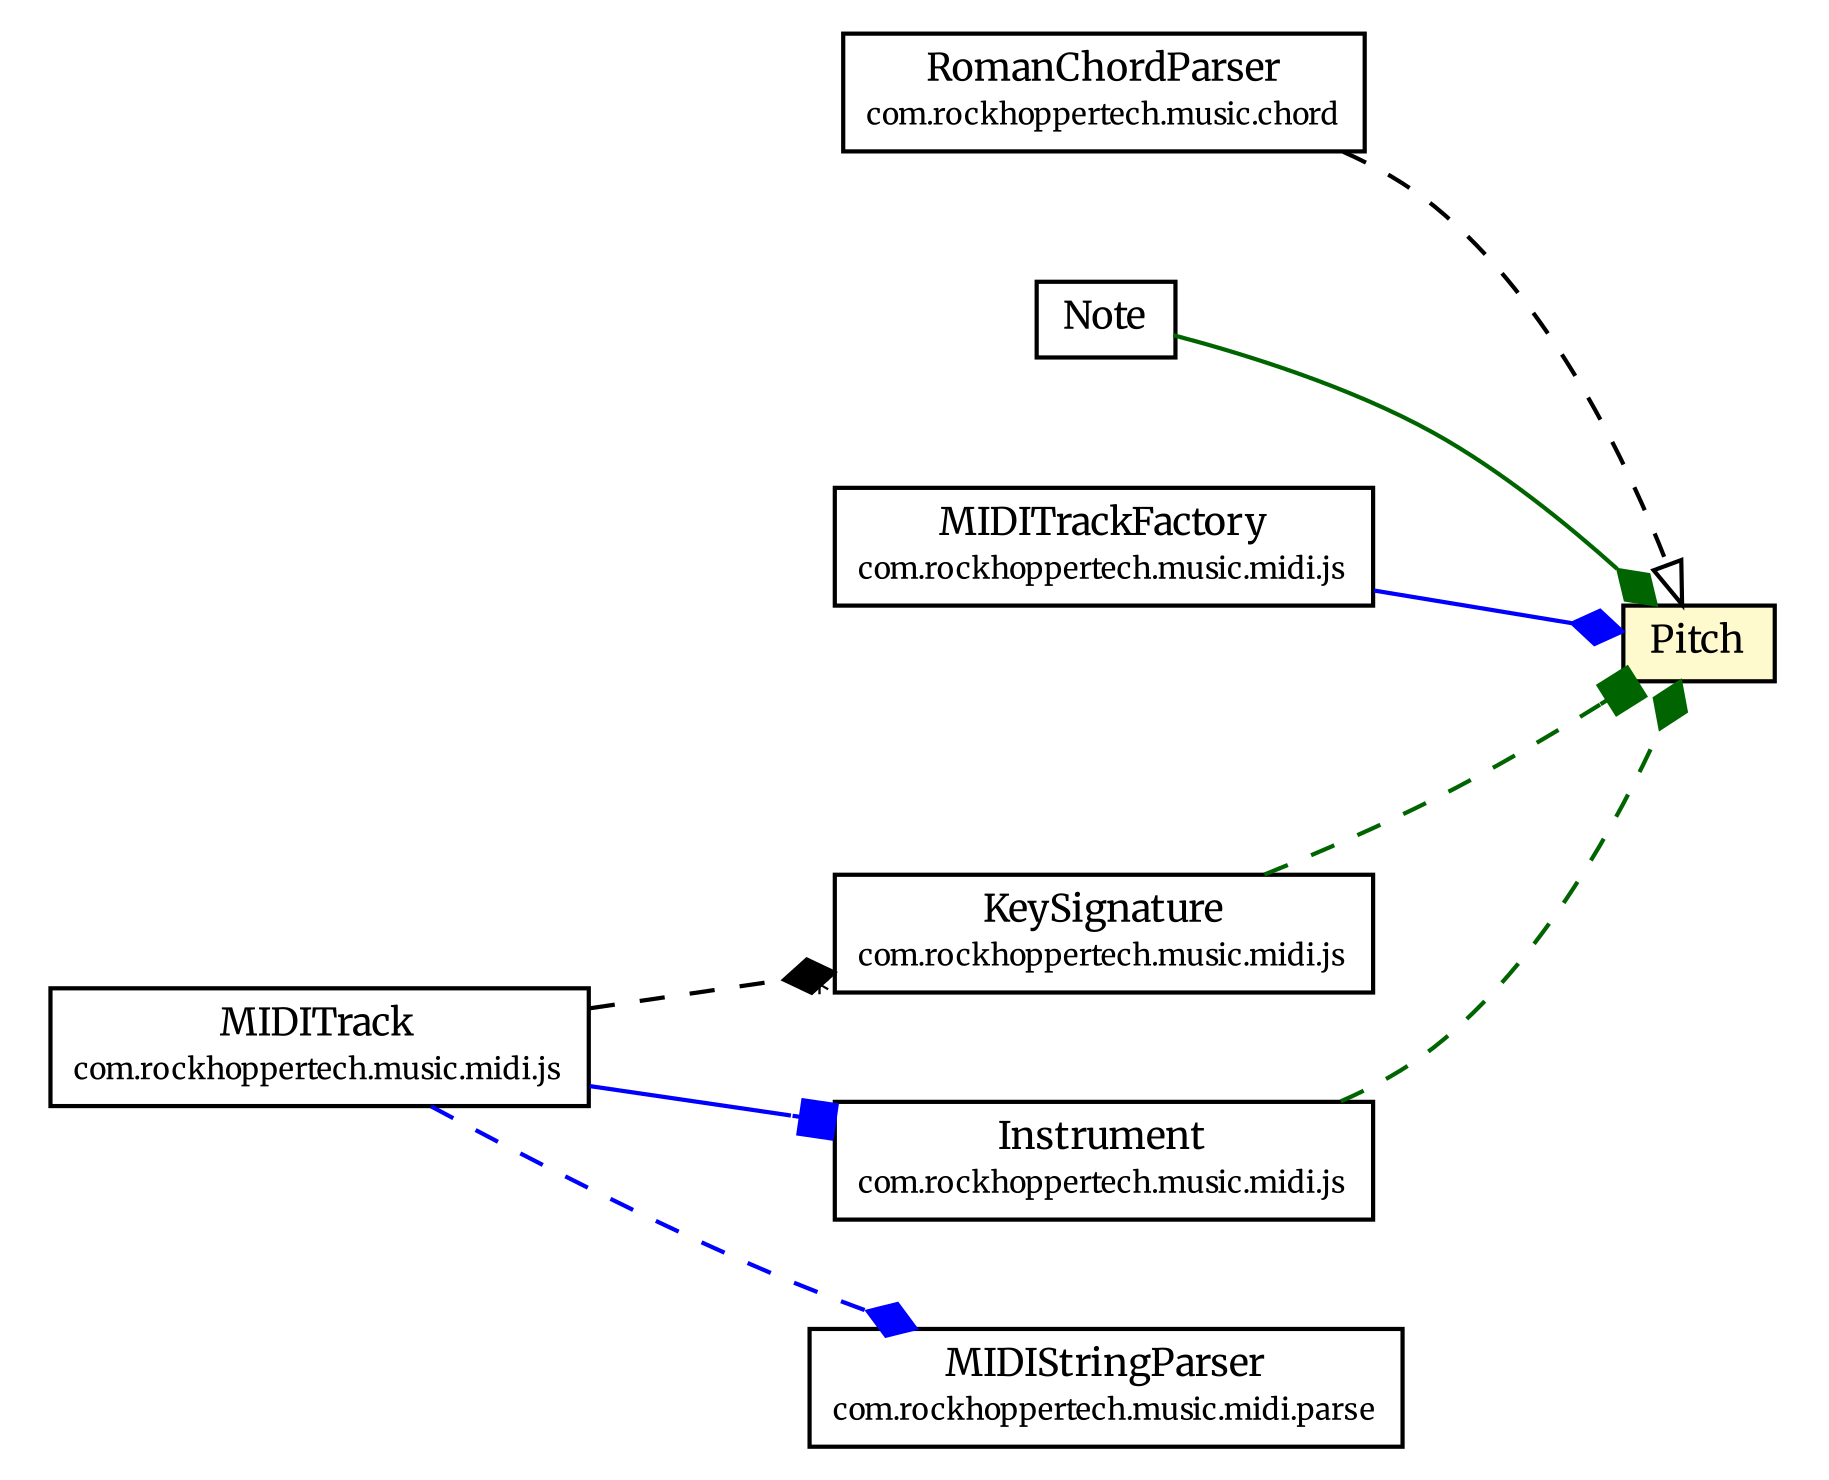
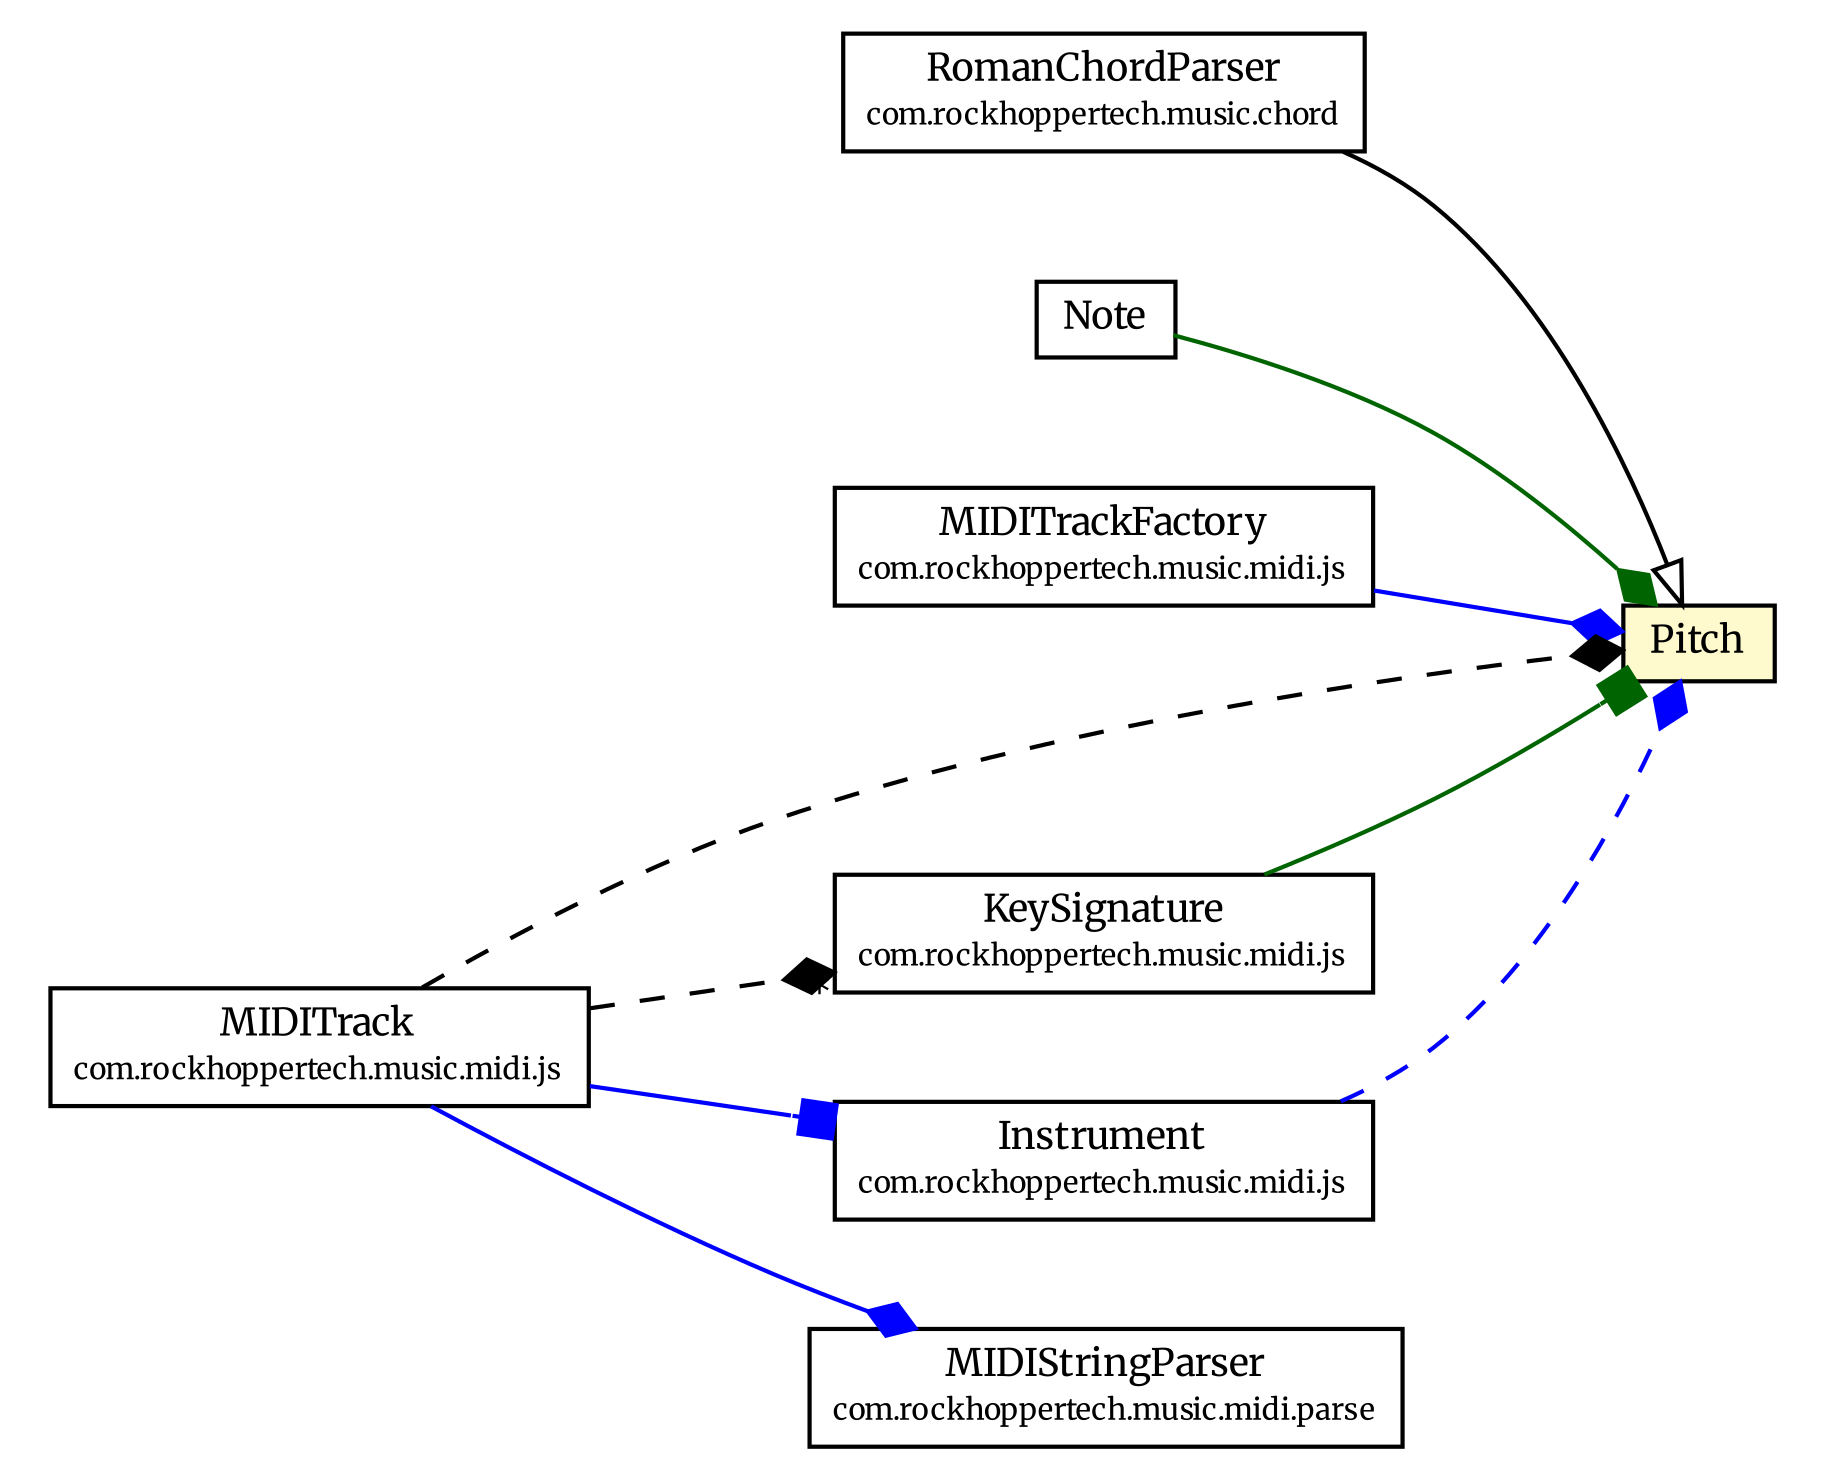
edge "RomanChordParser" -> "Pitch": style dashed -> solid
edge "MIDITrack" -> "Pitch": added
edge "KeySignature" -> "Pitch": style dashed -> solid
edge "Instrument" -> "Pitch": color darkgreen -> blue
edge "MIDITrack" -> "MIDIStringParser": style dashed -> solid
